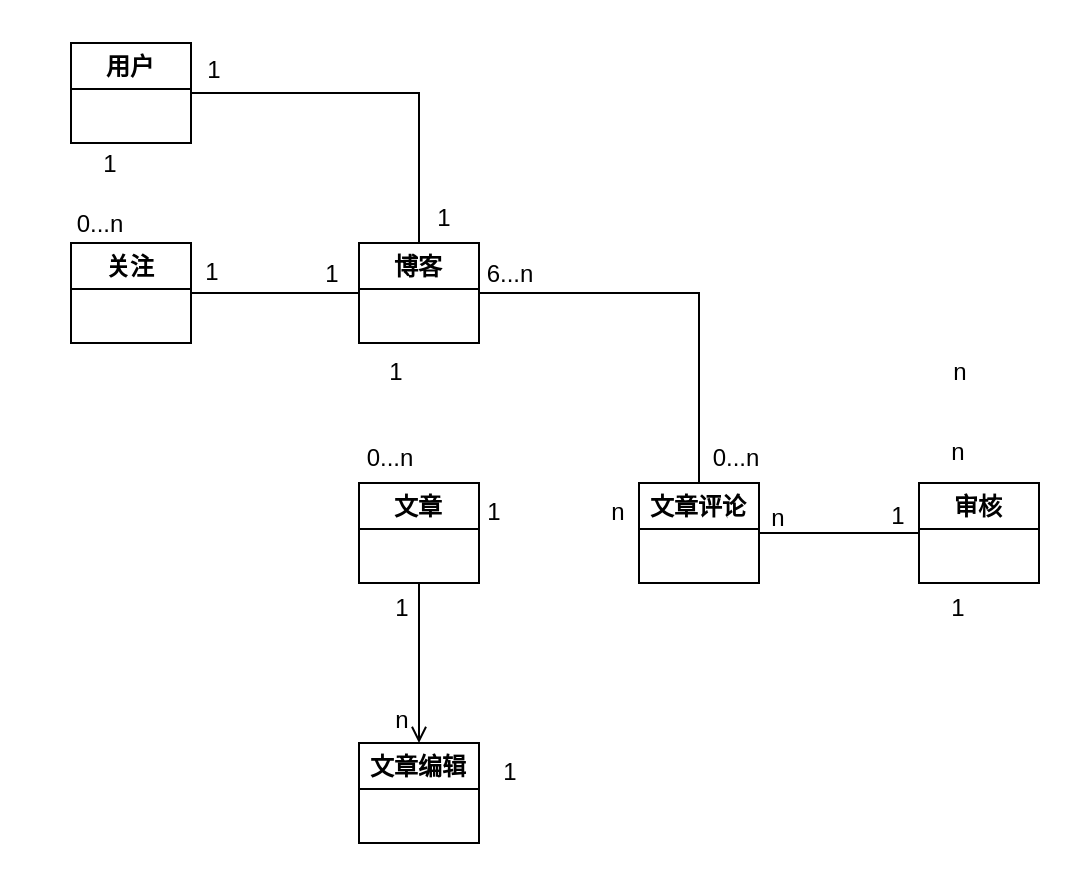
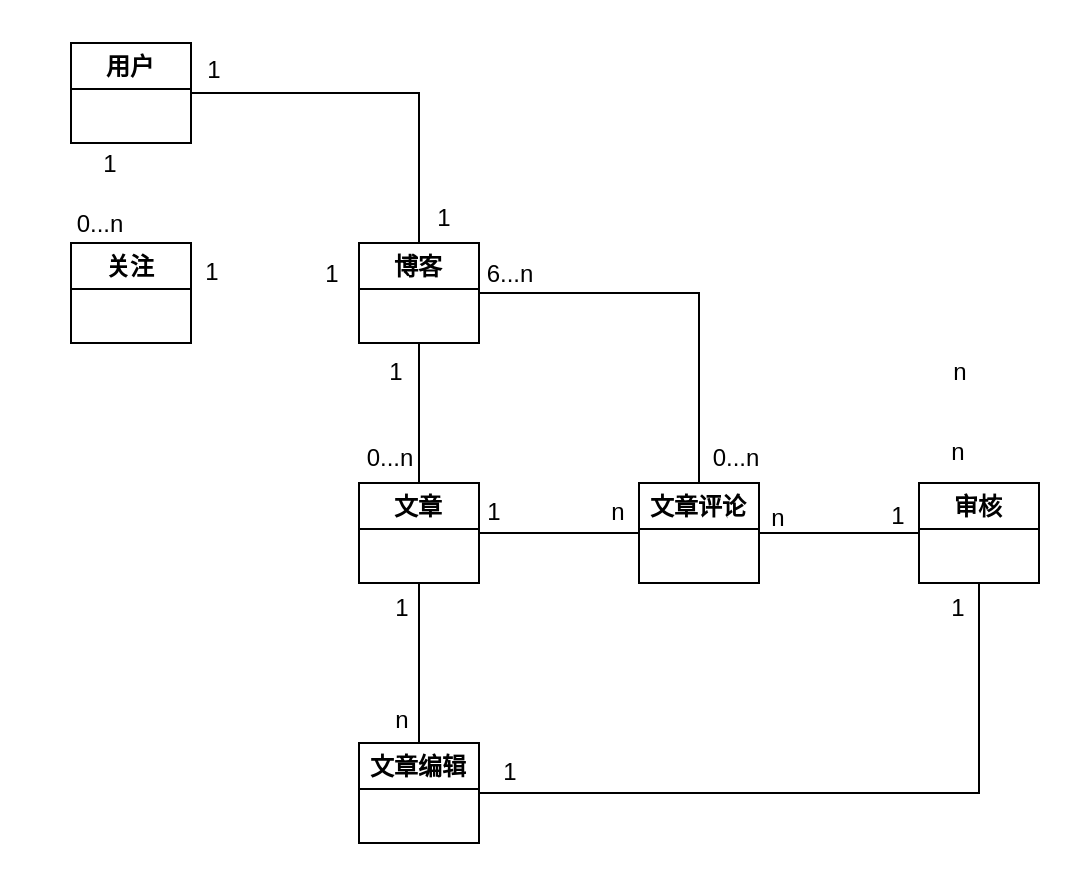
edge "关注" -- "博客": removed
edge "博客" -- "文章": added
edge "文章" -- "文章评论": added
edge "文章" -> "文章编辑": arrowhead open -> none
edge "审核" -- "文章编辑": added
